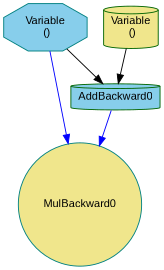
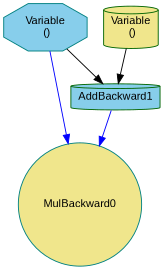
node "AddBackward0": label "AddBackward0" -> "AddBackward1"
